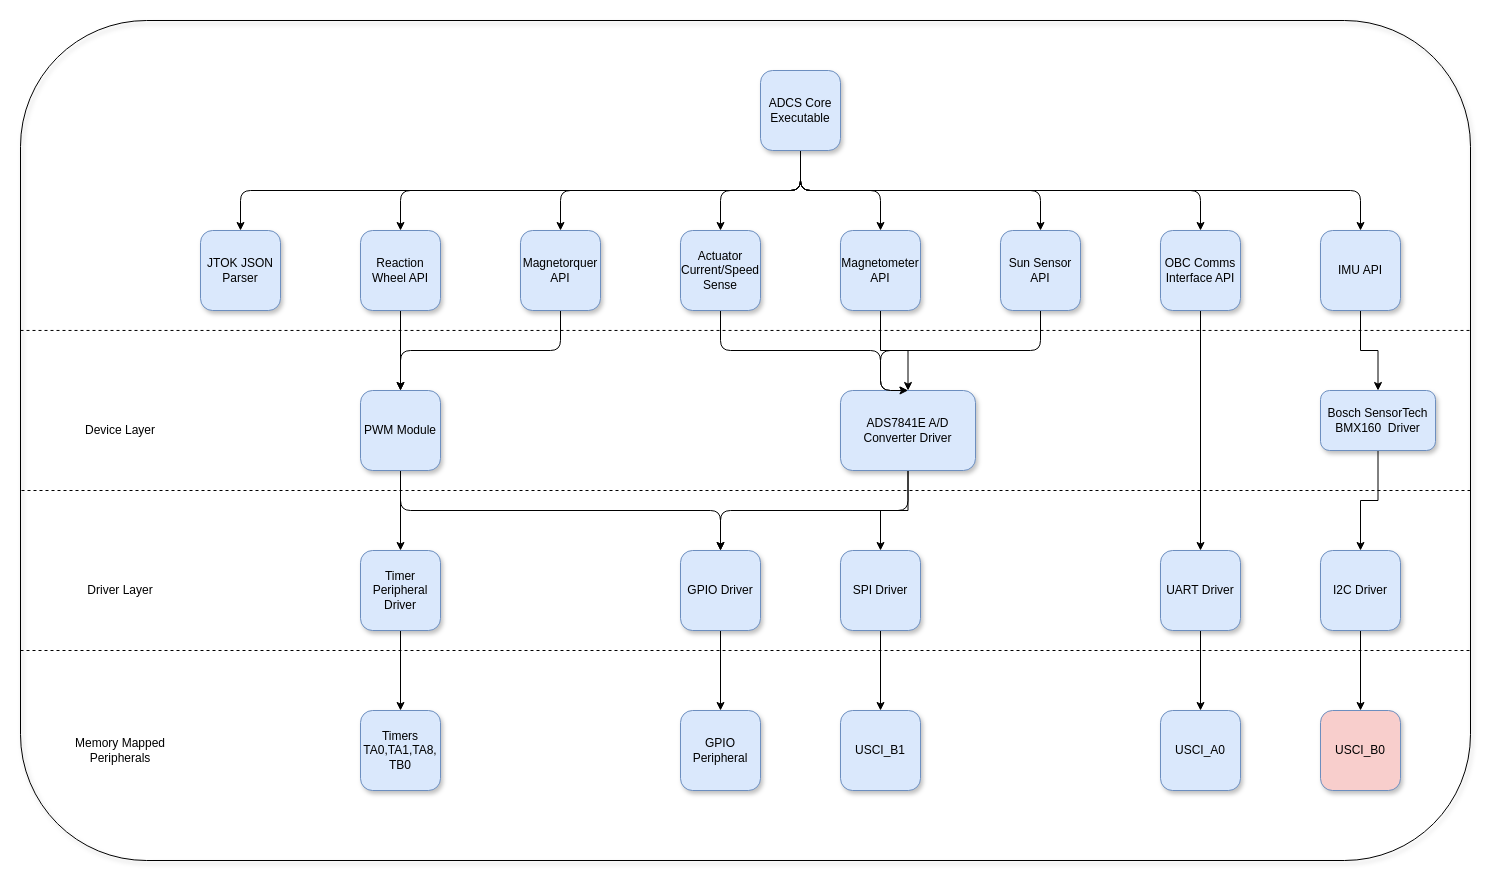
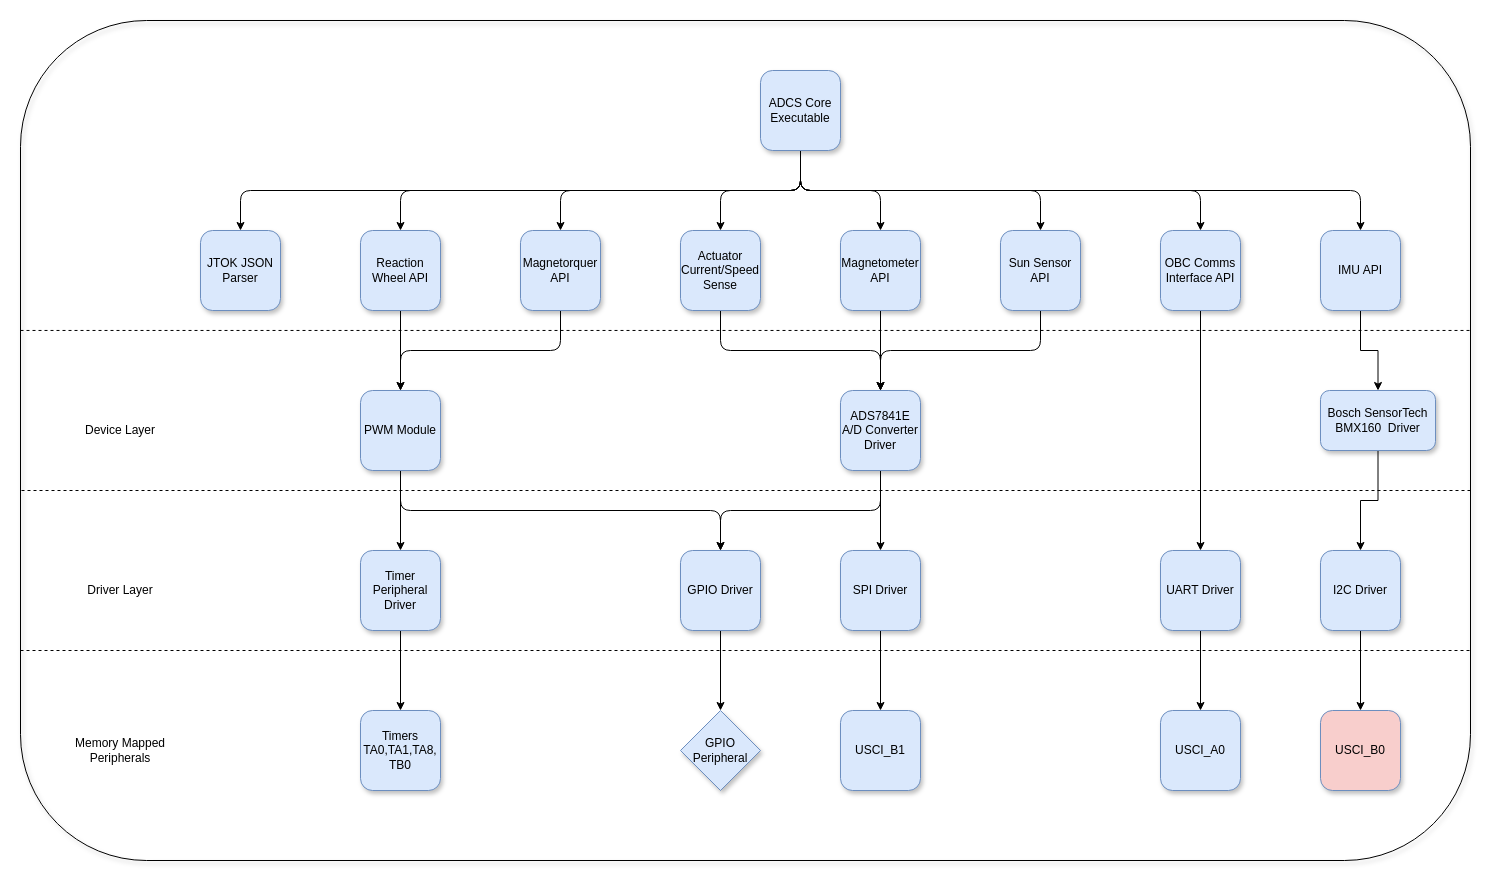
node "ADS7841E A/D Converter Driver": size 135x80 -> 80x80
node "GPIO Peripheral": shape rounded rectangle -> diamond
